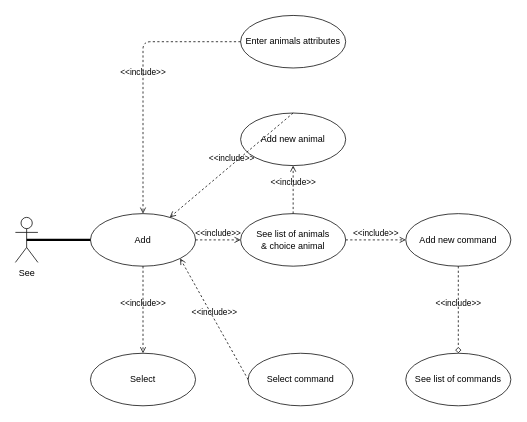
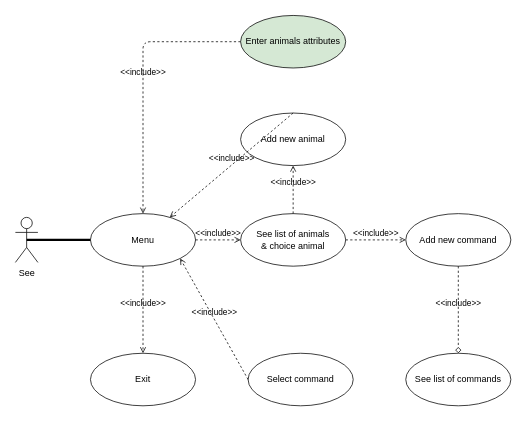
node "Enter animals attributes": fillcolor #ffffff -> #d5e8d4
node "Add": label "Add" -> "Menu"
node "Select": label "Select" -> "Exit"
